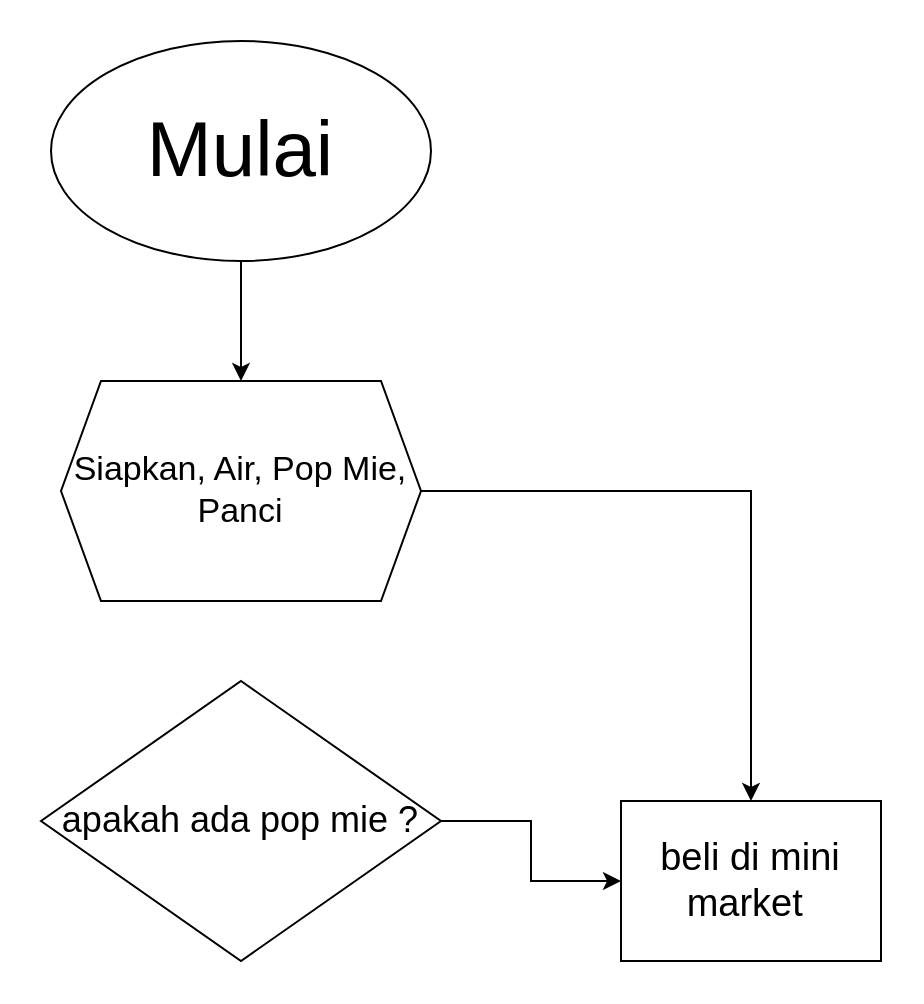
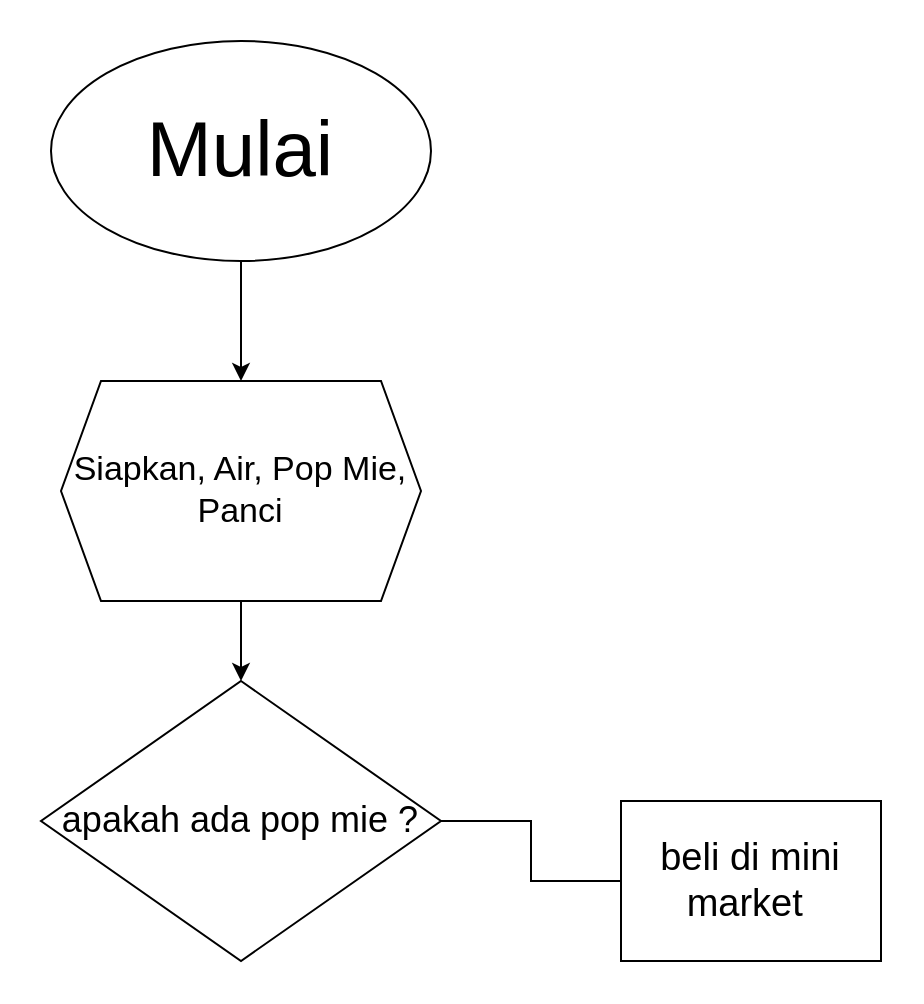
edge "Siapkan, Air, Pop Mie, Panci" -> "beli di mini market": now "Siapkan, Air, Pop Mie, Panci" -> "apakah ada pop mie ?"
edge "apakah ada pop mie ?" -> "beli di mini market": arrowhead classic -> none
